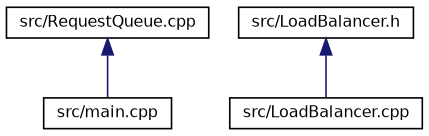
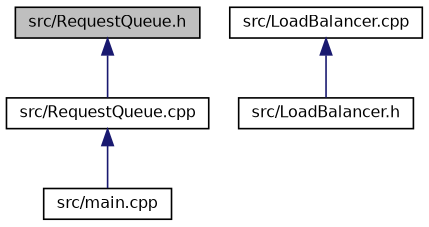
node "src/RequestQueue.h": added
edge "src/LoadBalancer.cpp" -> "src/LoadBalancer.h": reversed
